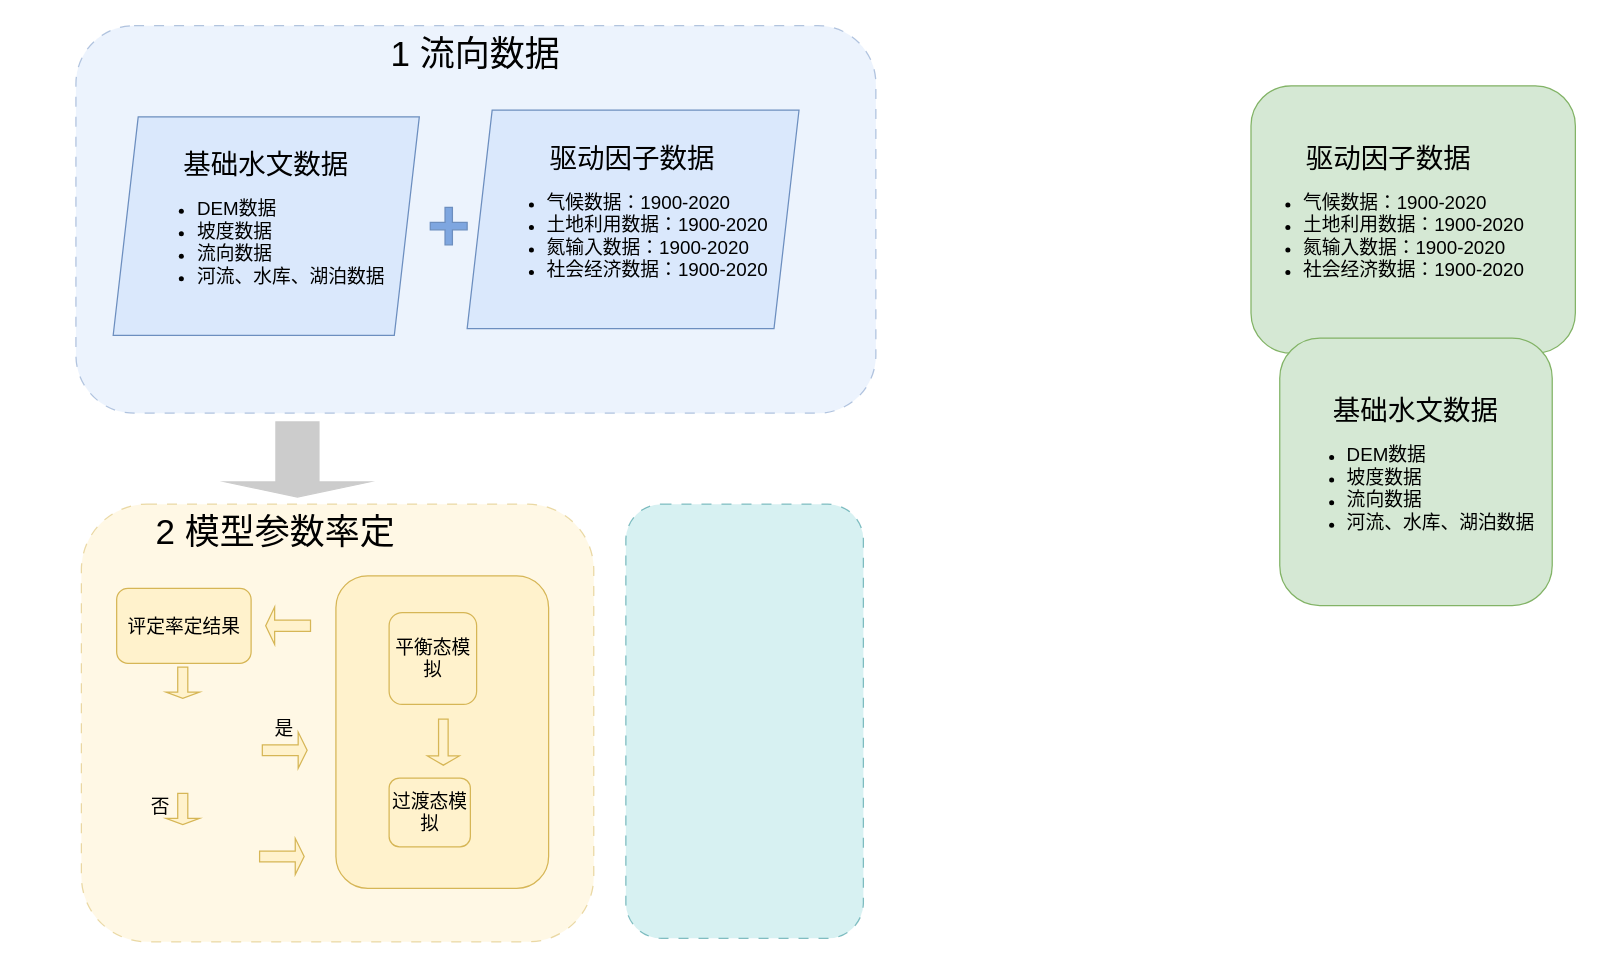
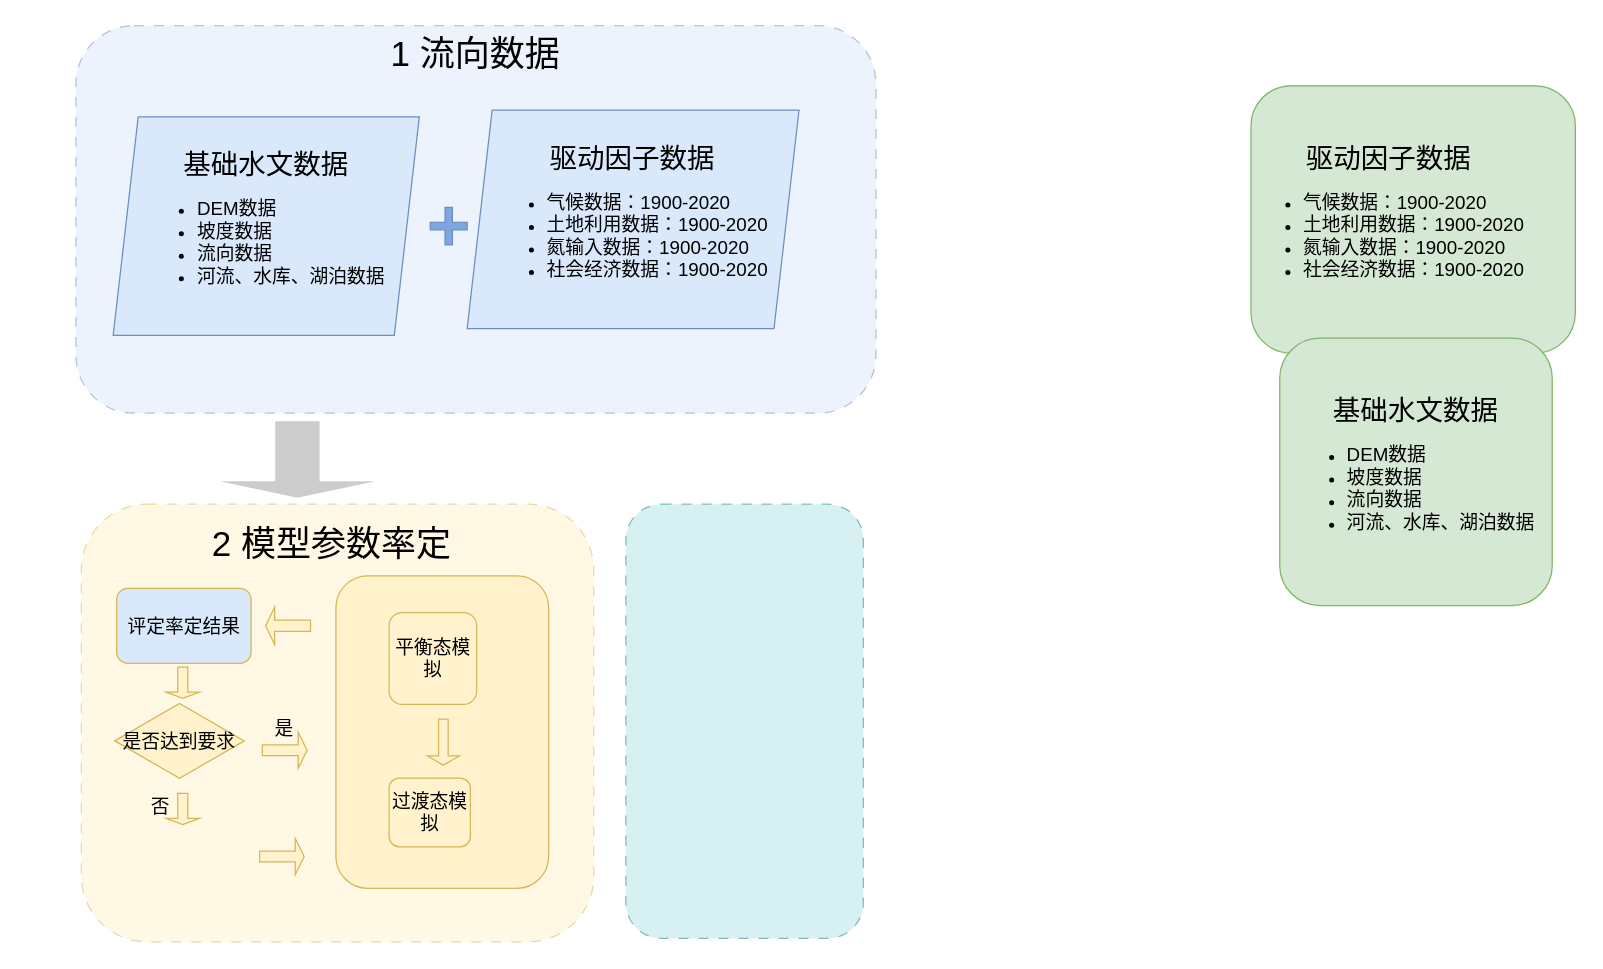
node "2 模型参数率定": moved (276, 532) -> (332, 544)
node "评定率定结果": fillcolor #fff2cc -> #dae8fc
node "是否达到要求": added
